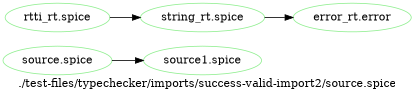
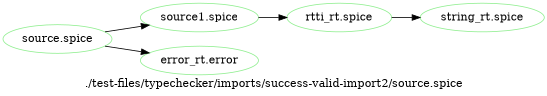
edge "source1.spice" -> "rtti_rt.spice": added
edge "string_rt.spice" -> "error_rt.error": now "source.spice" -> "error_rt.error"
